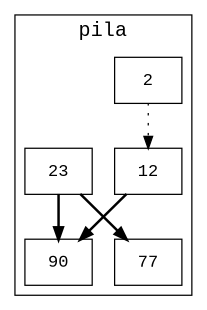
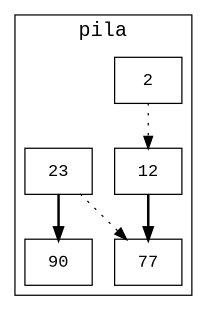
edge "23" -> "77": style bold -> dotted
edge "12" -> "90": now "12" -> "77"
